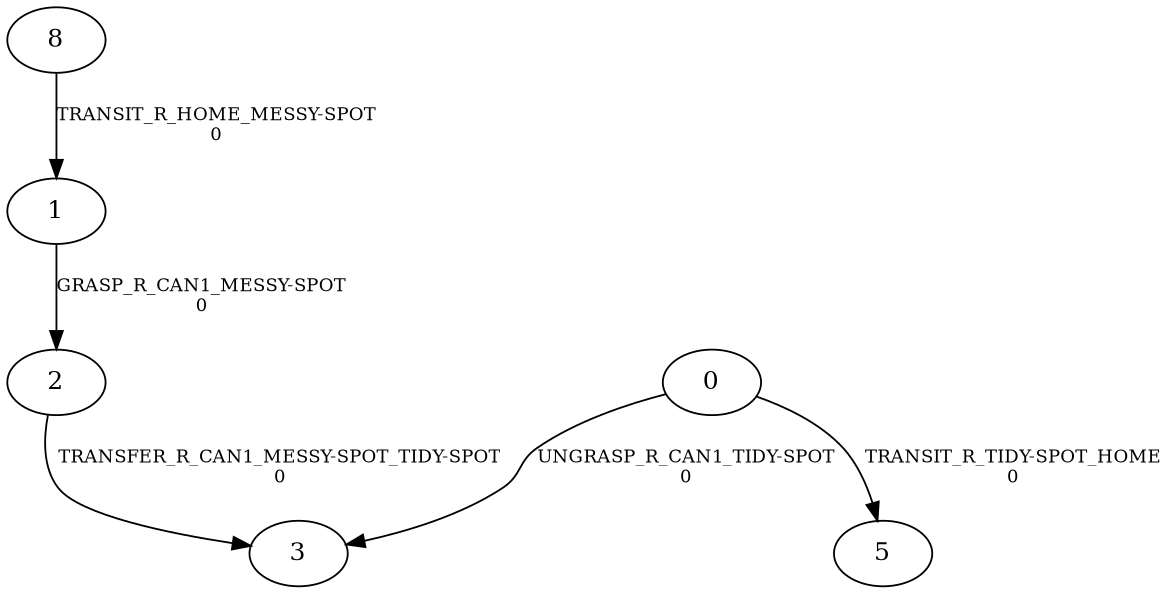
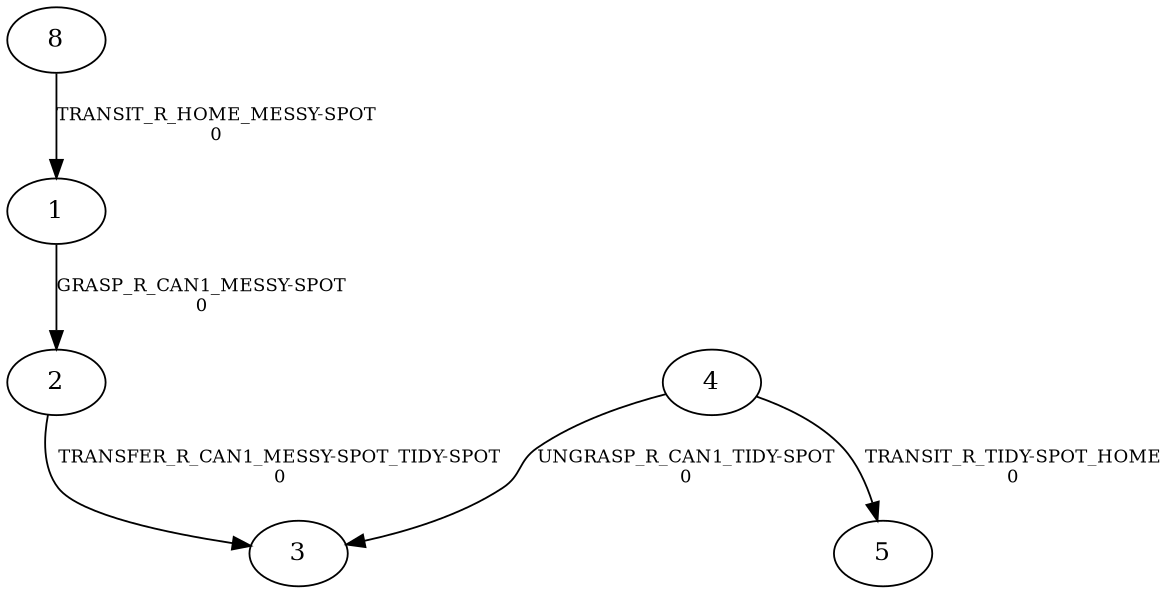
node "0": label "0" -> "4"
